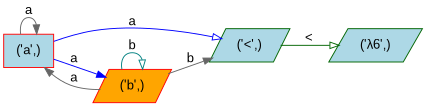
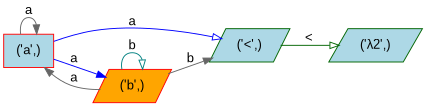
node "('λ6',)": label "('λ6',)" -> "('λ2',)"
